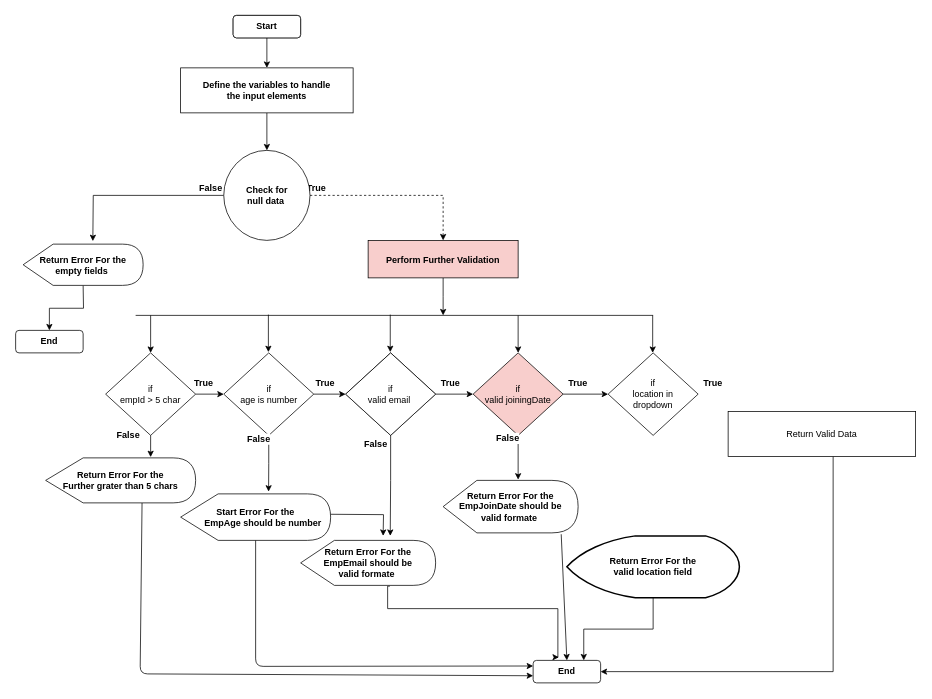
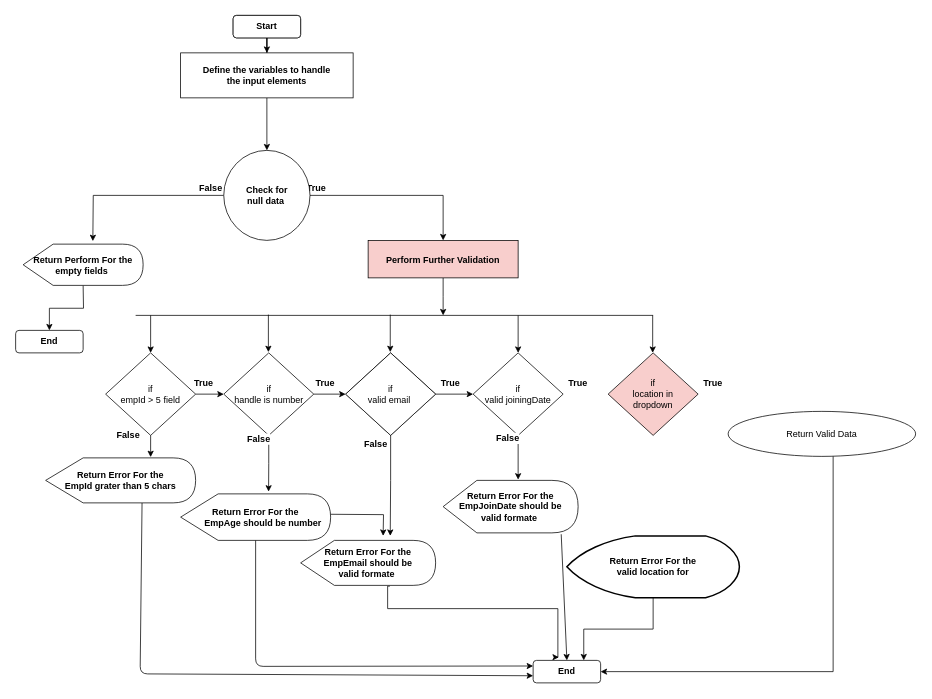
node "Define the variables to handle the input elements": moved (267, 90) -> (267, 75)
edge "Check for null data" -> "Perform Further Validation": style dashed -> solid
node "Return Error For the empty fields": label "Return Error For the empty fields" -> "Return Perform For the empty fields"
node "if empId > 5 char": label "if empId > 5 char" -> "if empId > 5 field"
node "if age is number": label "if age is number" -> "if handle is number"
node "if valid joiningDate": fillcolor #f8cecc -> #ffffff
edge "if valid joiningDate" -> "if location in dropdown": removed
node "if location in dropdown": fillcolor #ffffff -> #f8cecc
node "Return Valid Data": shape rectangle -> ellipse
node "Return Error For the Further grater than 5 chars": label "Return Error For the Further grater than 5 chars" -> "Return Error For the EmpId grater than 5 chars"
node "Start Error For the EmpAge should be number": label "Start Error For the EmpAge should be number" -> "Return Error For the EmpAge should be number"
node "Return Error For the valid location field": label "Return Error For the valid location field" -> "Return Error For the valid location for"
